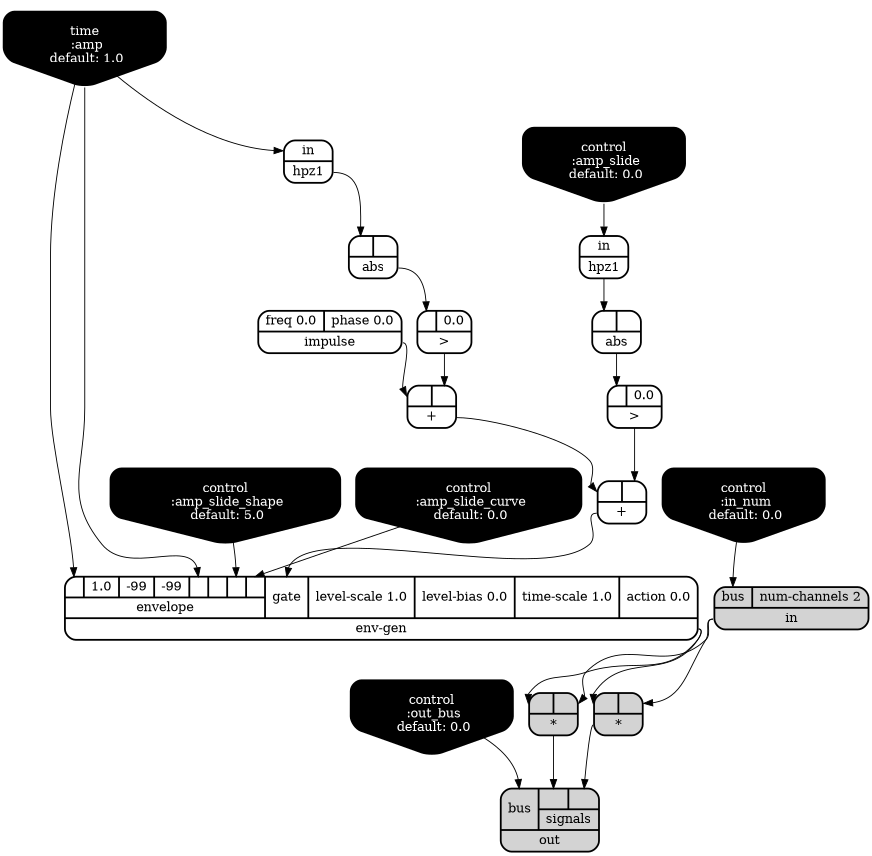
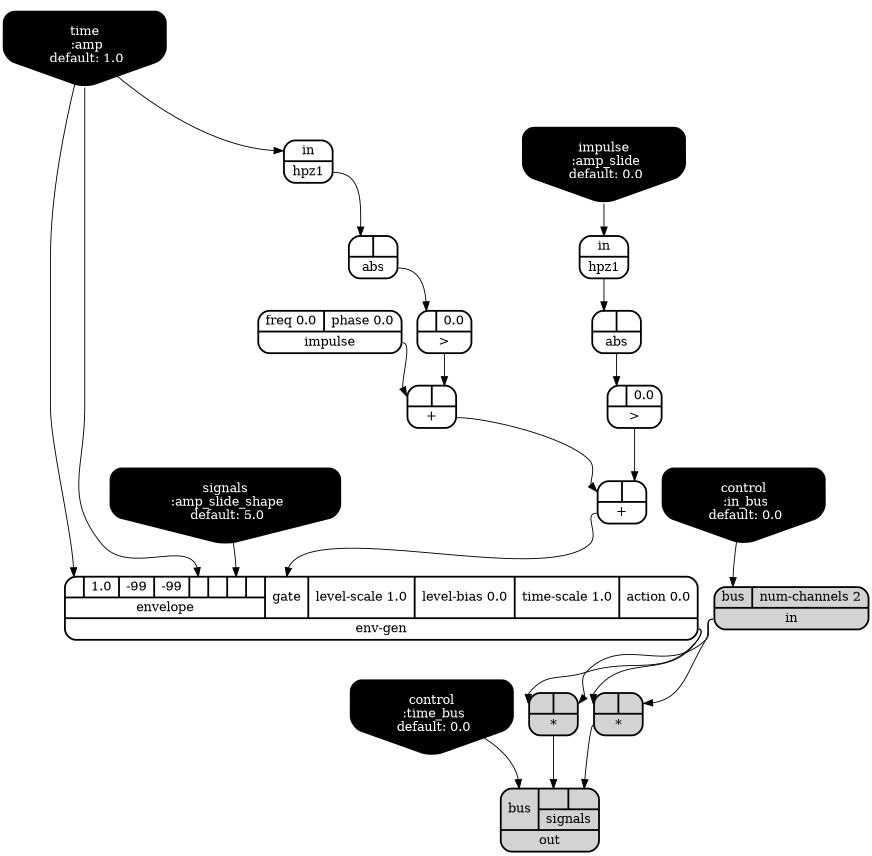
node "control :amp_slide default: 0.0": label "control :amp_slide default: 0.0" -> "impulse :amp_slide default: 0.0"
node "control :amp_slide_shape default: 5.0": label "control :amp_slide_shape default: 5.0" -> "signals :amp_slide_shape default: 5.0"
node "control :amp_slide_curve default: 0.0": removed
node "control :in_num default: 0.0": label "control :in_num default: 0.0" -> "control :in_bus default: 0.0"
node "control :out_bus default: 0.0": label "control :out_bus default: 0.0" -> "control :time_bus default: 0.0"
